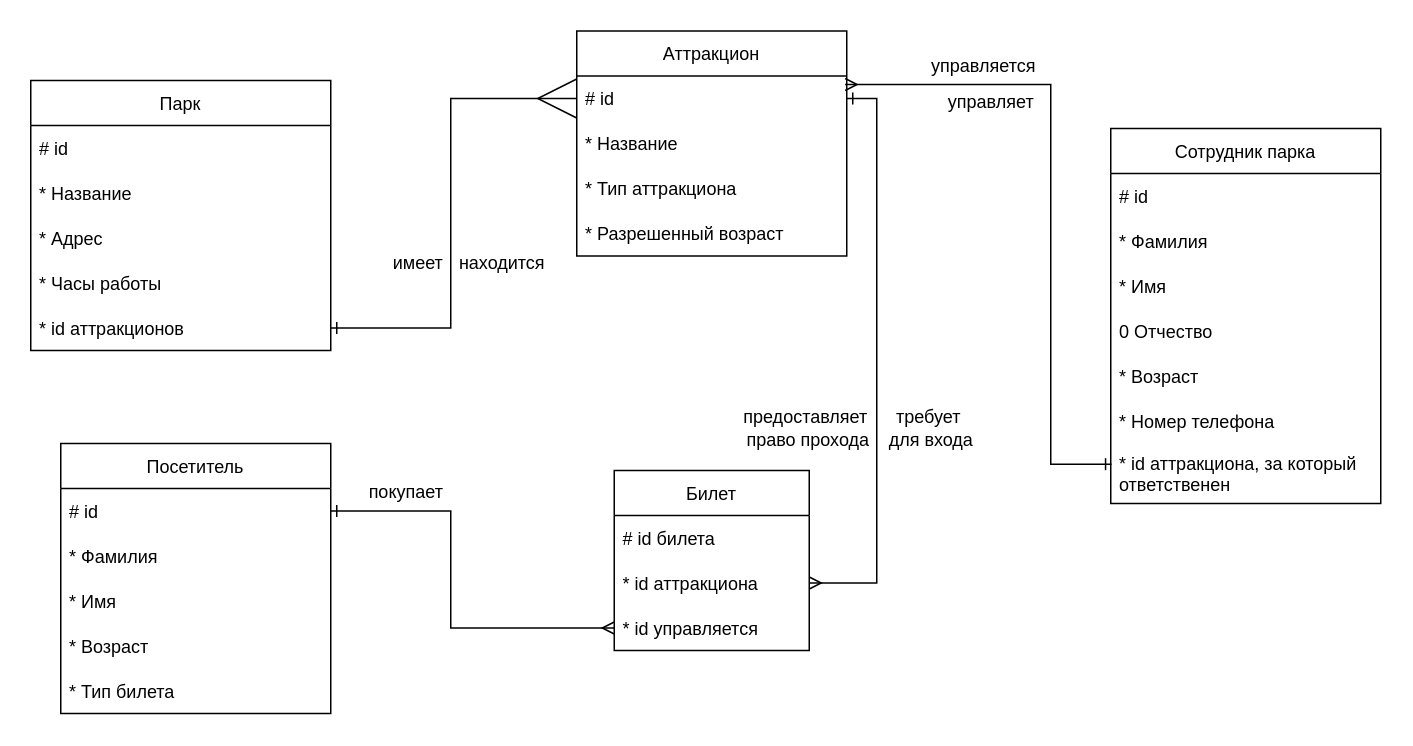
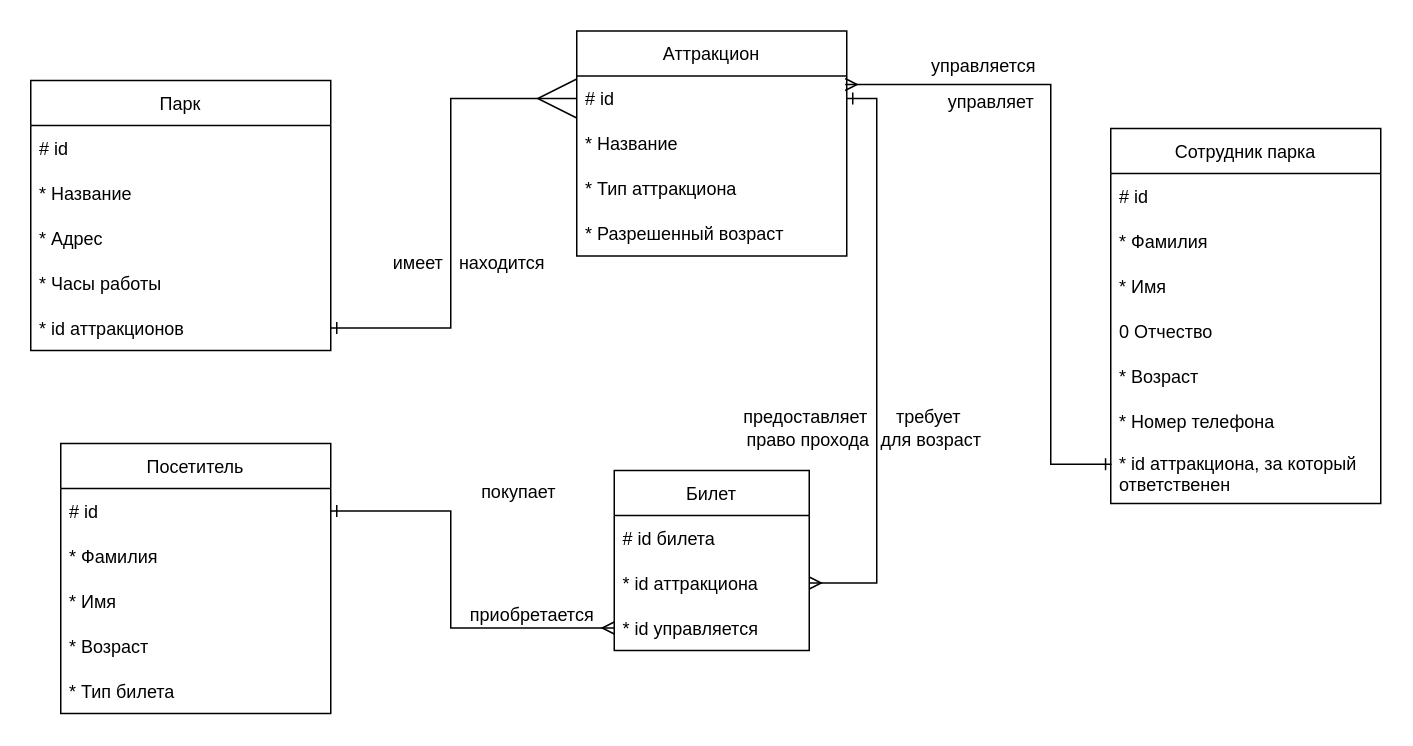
node "требует для входа": label "требует для входа" -> "требует для возраст"
node "покупает": moved (406, 493) -> (518, 493)
node "приобретается": added
